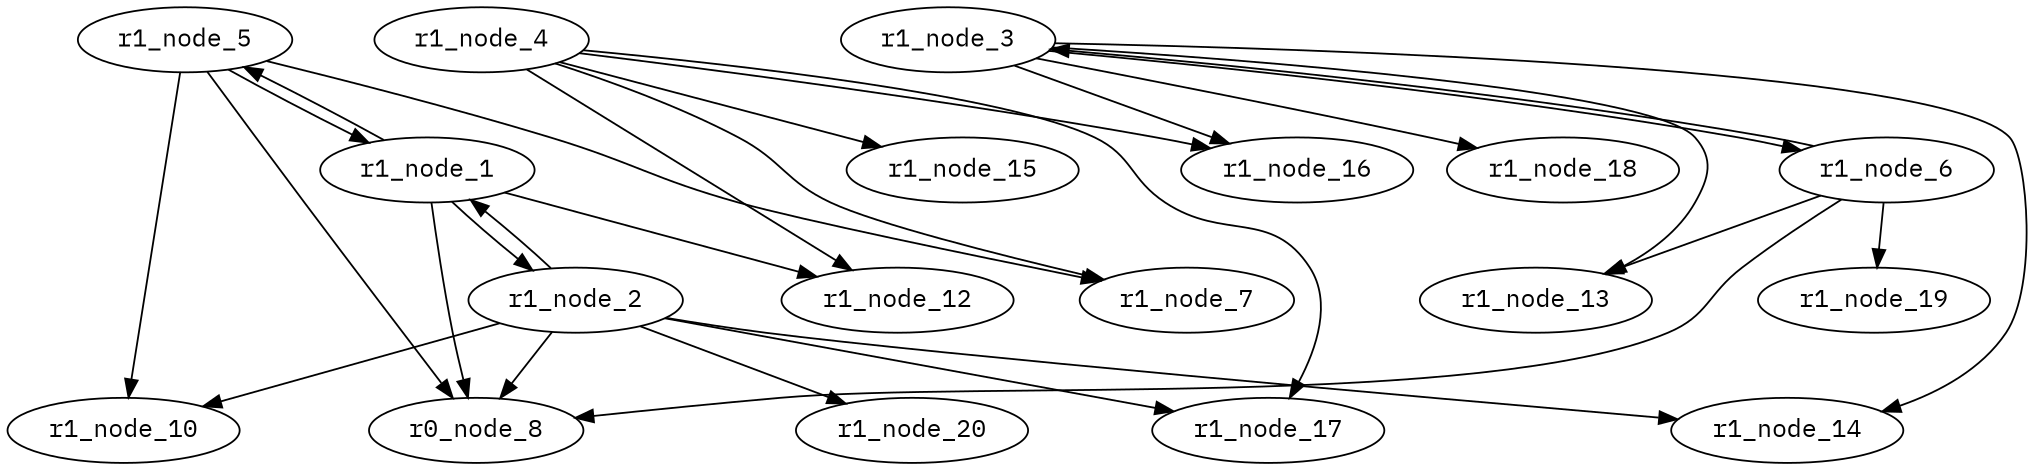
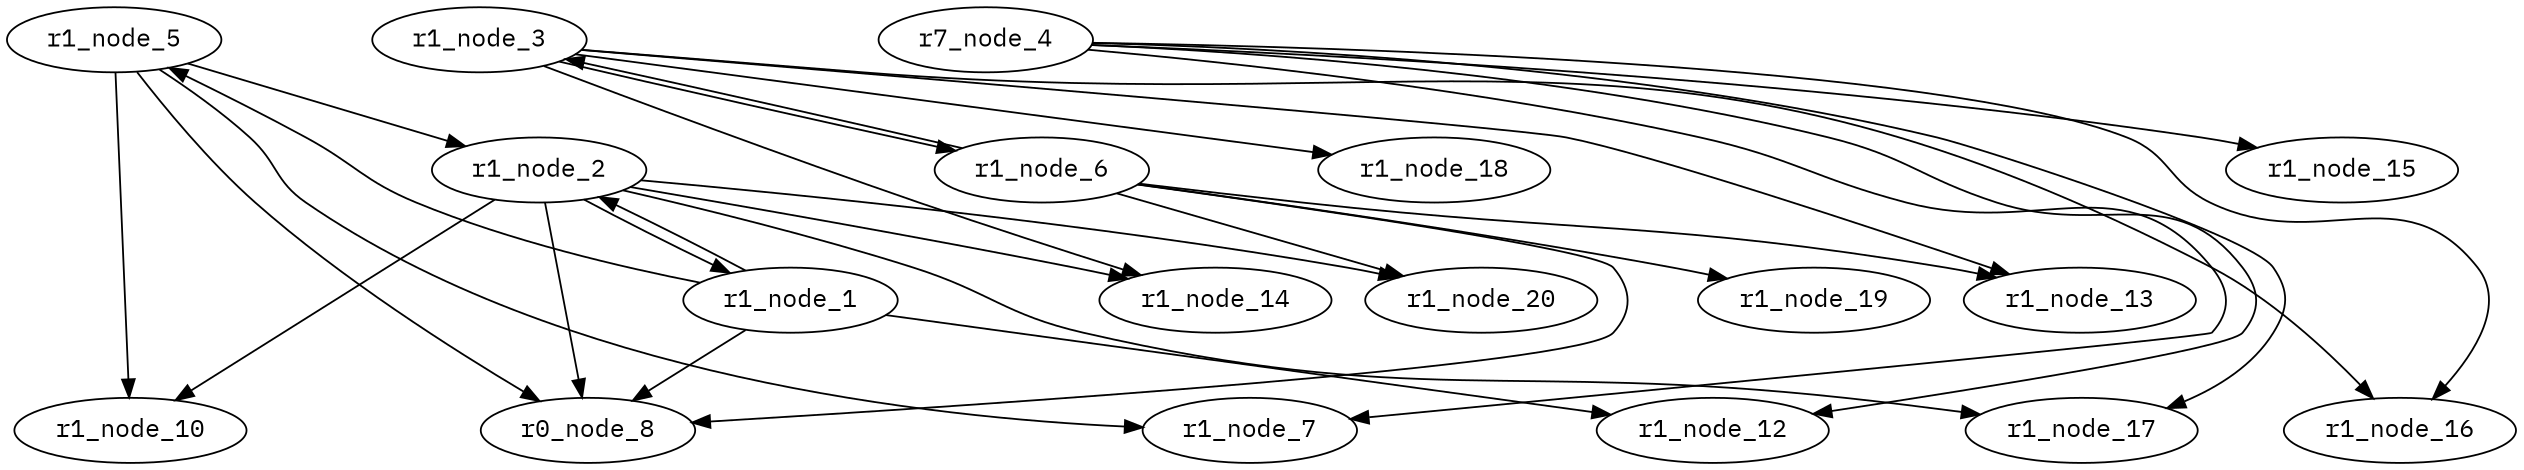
node "r1_node_4": label "r1_node_4" -> "r7_node_4"
edge "r1_node_5" -> "r1_node_1": now "r1_node_5" -> "r1_node_2"
edge "r1_node_6" -> "r1_node_20": added
